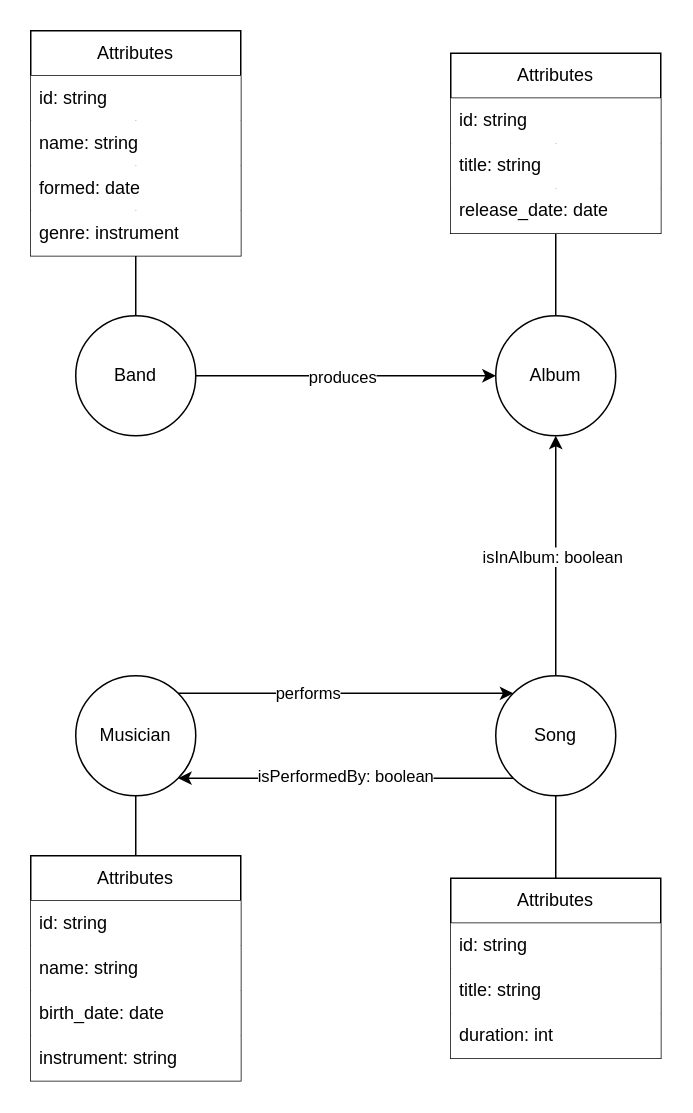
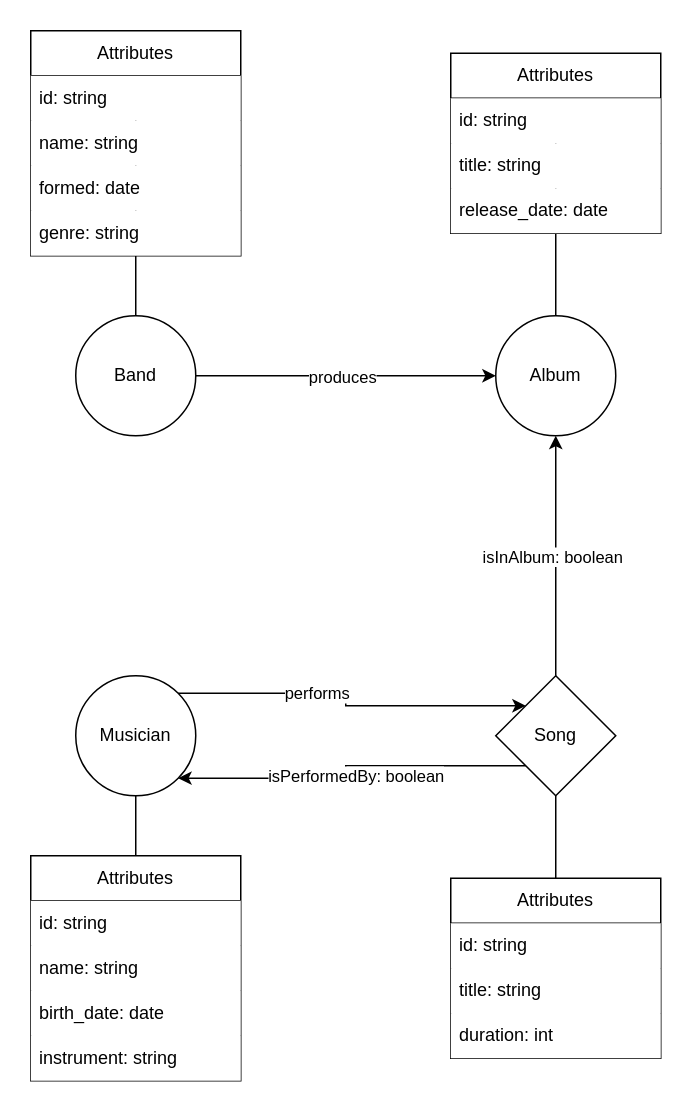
node "genre: instrument": label "genre: instrument" -> "genre: string"
node "Song": shape ellipse -> diamond
